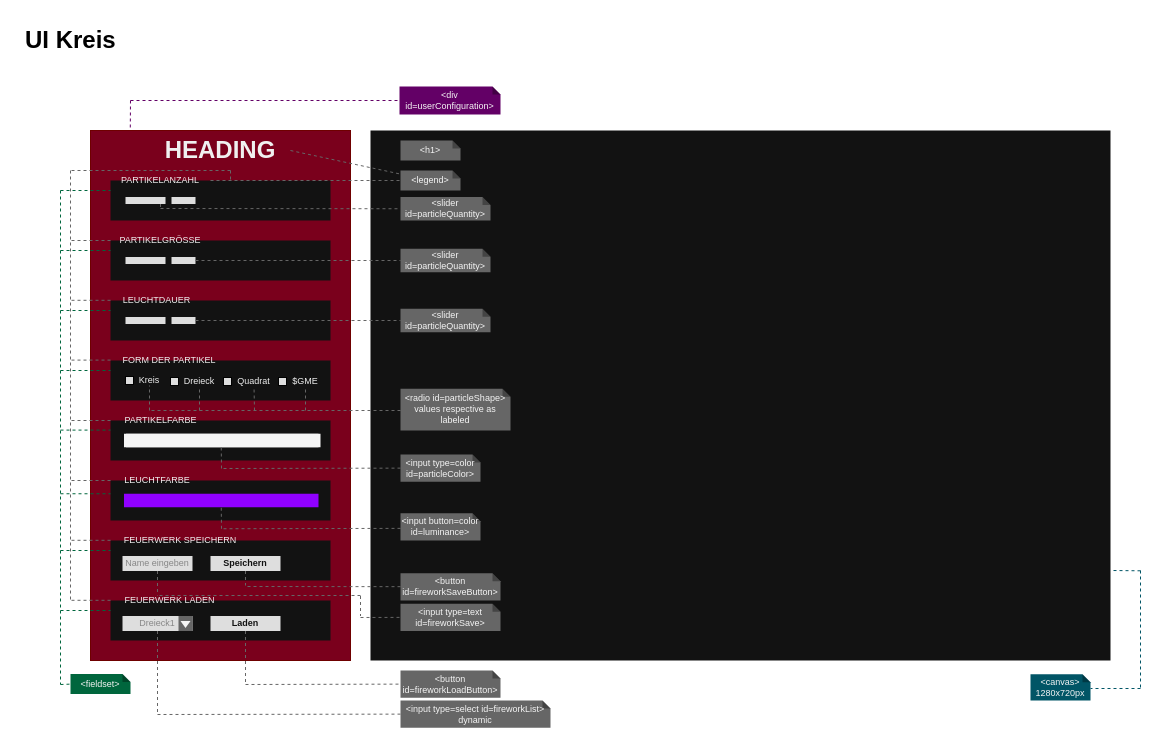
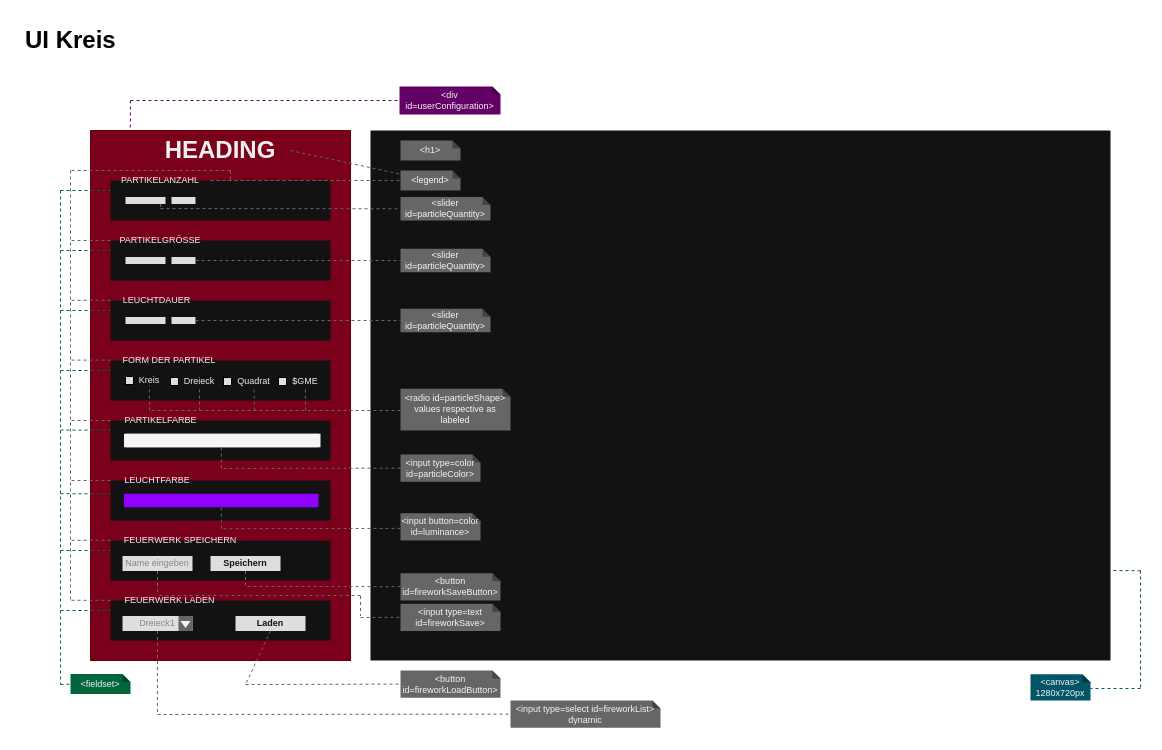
node "Laden": moved (246, 624) -> (271, 624)
node "<input type=select id=fireworkList> dynamic": moved (476, 714) -> (586, 714)
